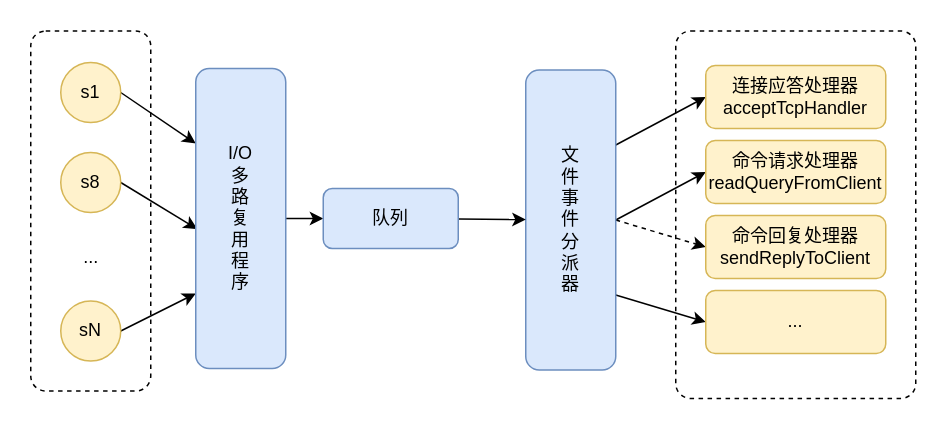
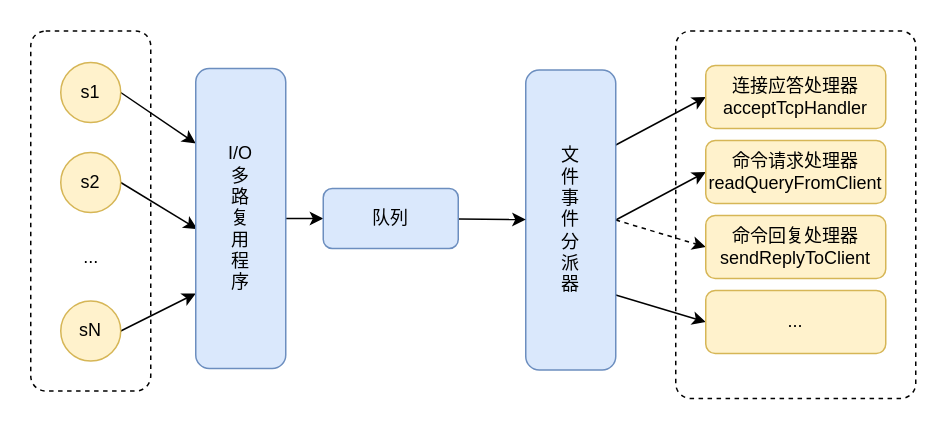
node "s8": label "s8" -> "s2"
